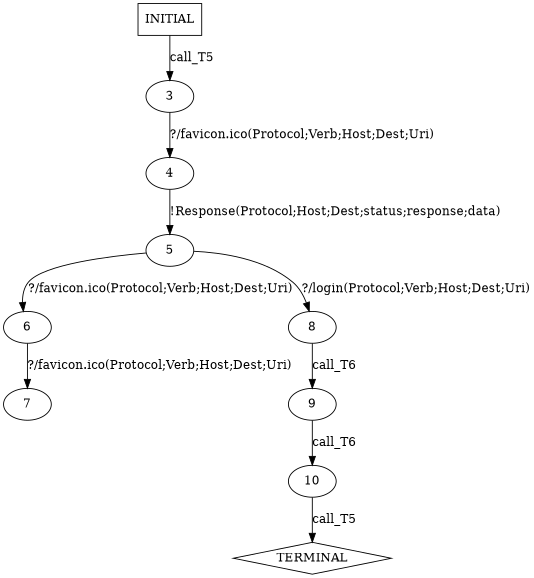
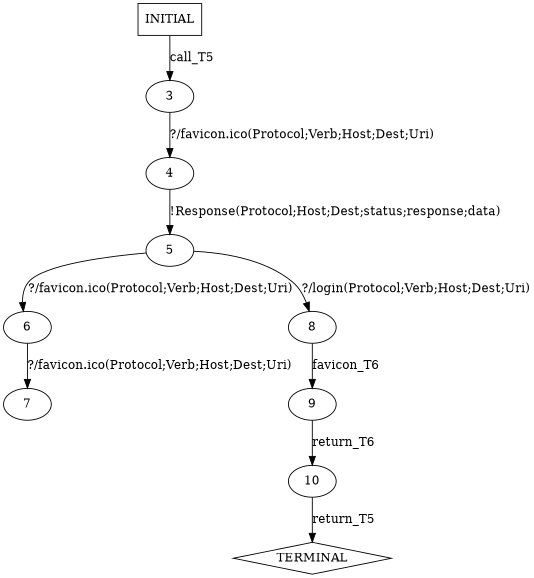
edge "8" -> "9": label "call_T6" -> "favicon_T6"
edge "9" -> "10": label "call_T6" -> "return_T6"
edge "10" -> "TERMINAL": label "call_T5" -> "return_T5"
